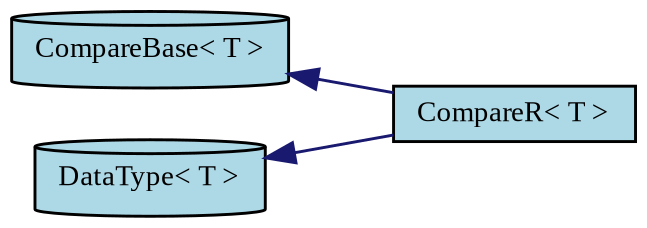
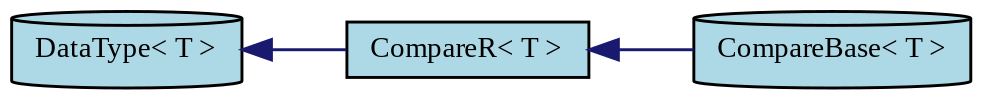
edge "CompareR< T >" -> "CompareBase< T >": reversed
